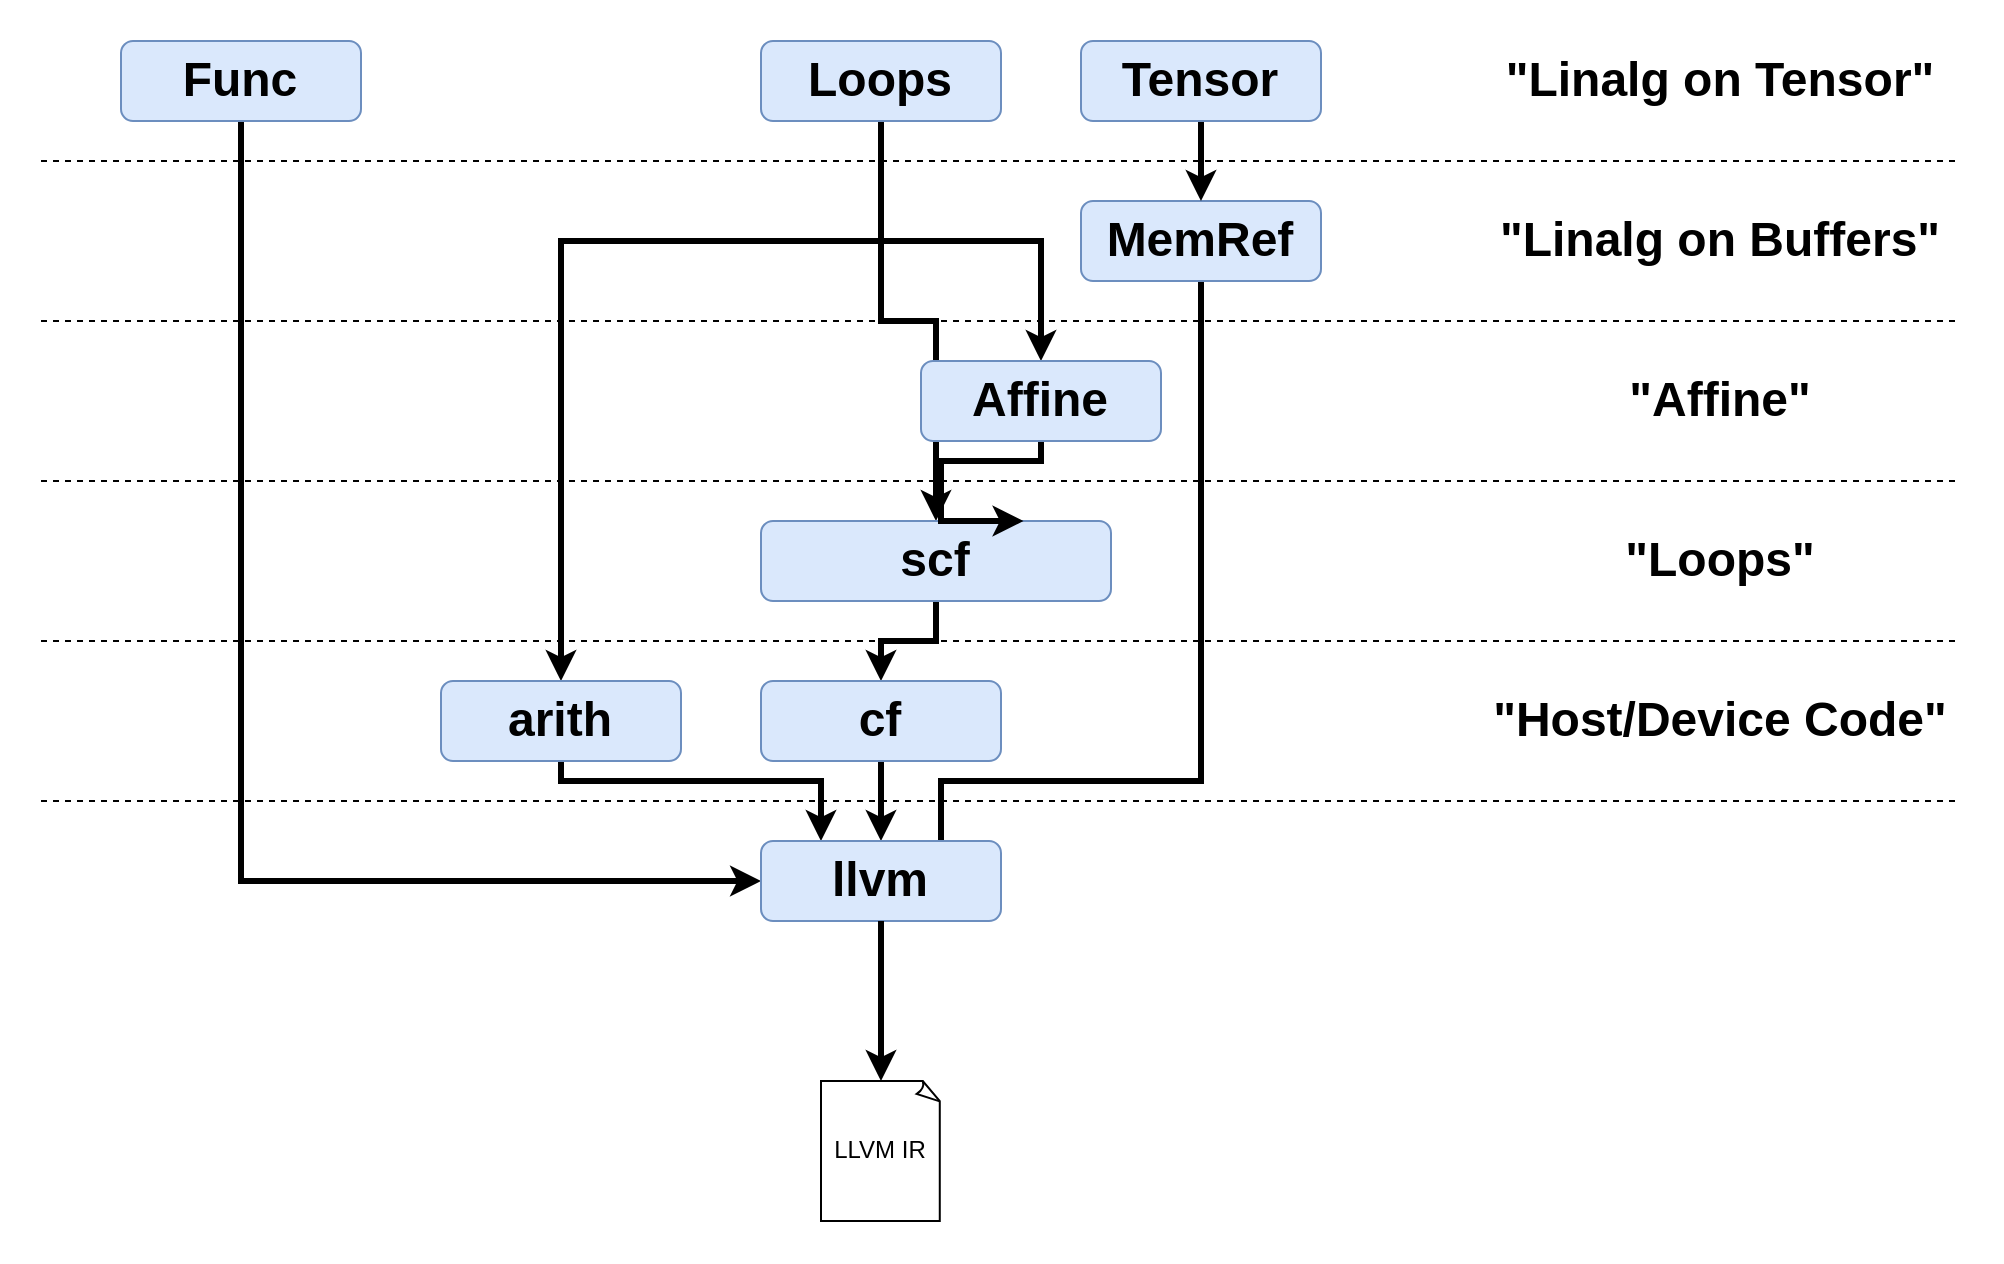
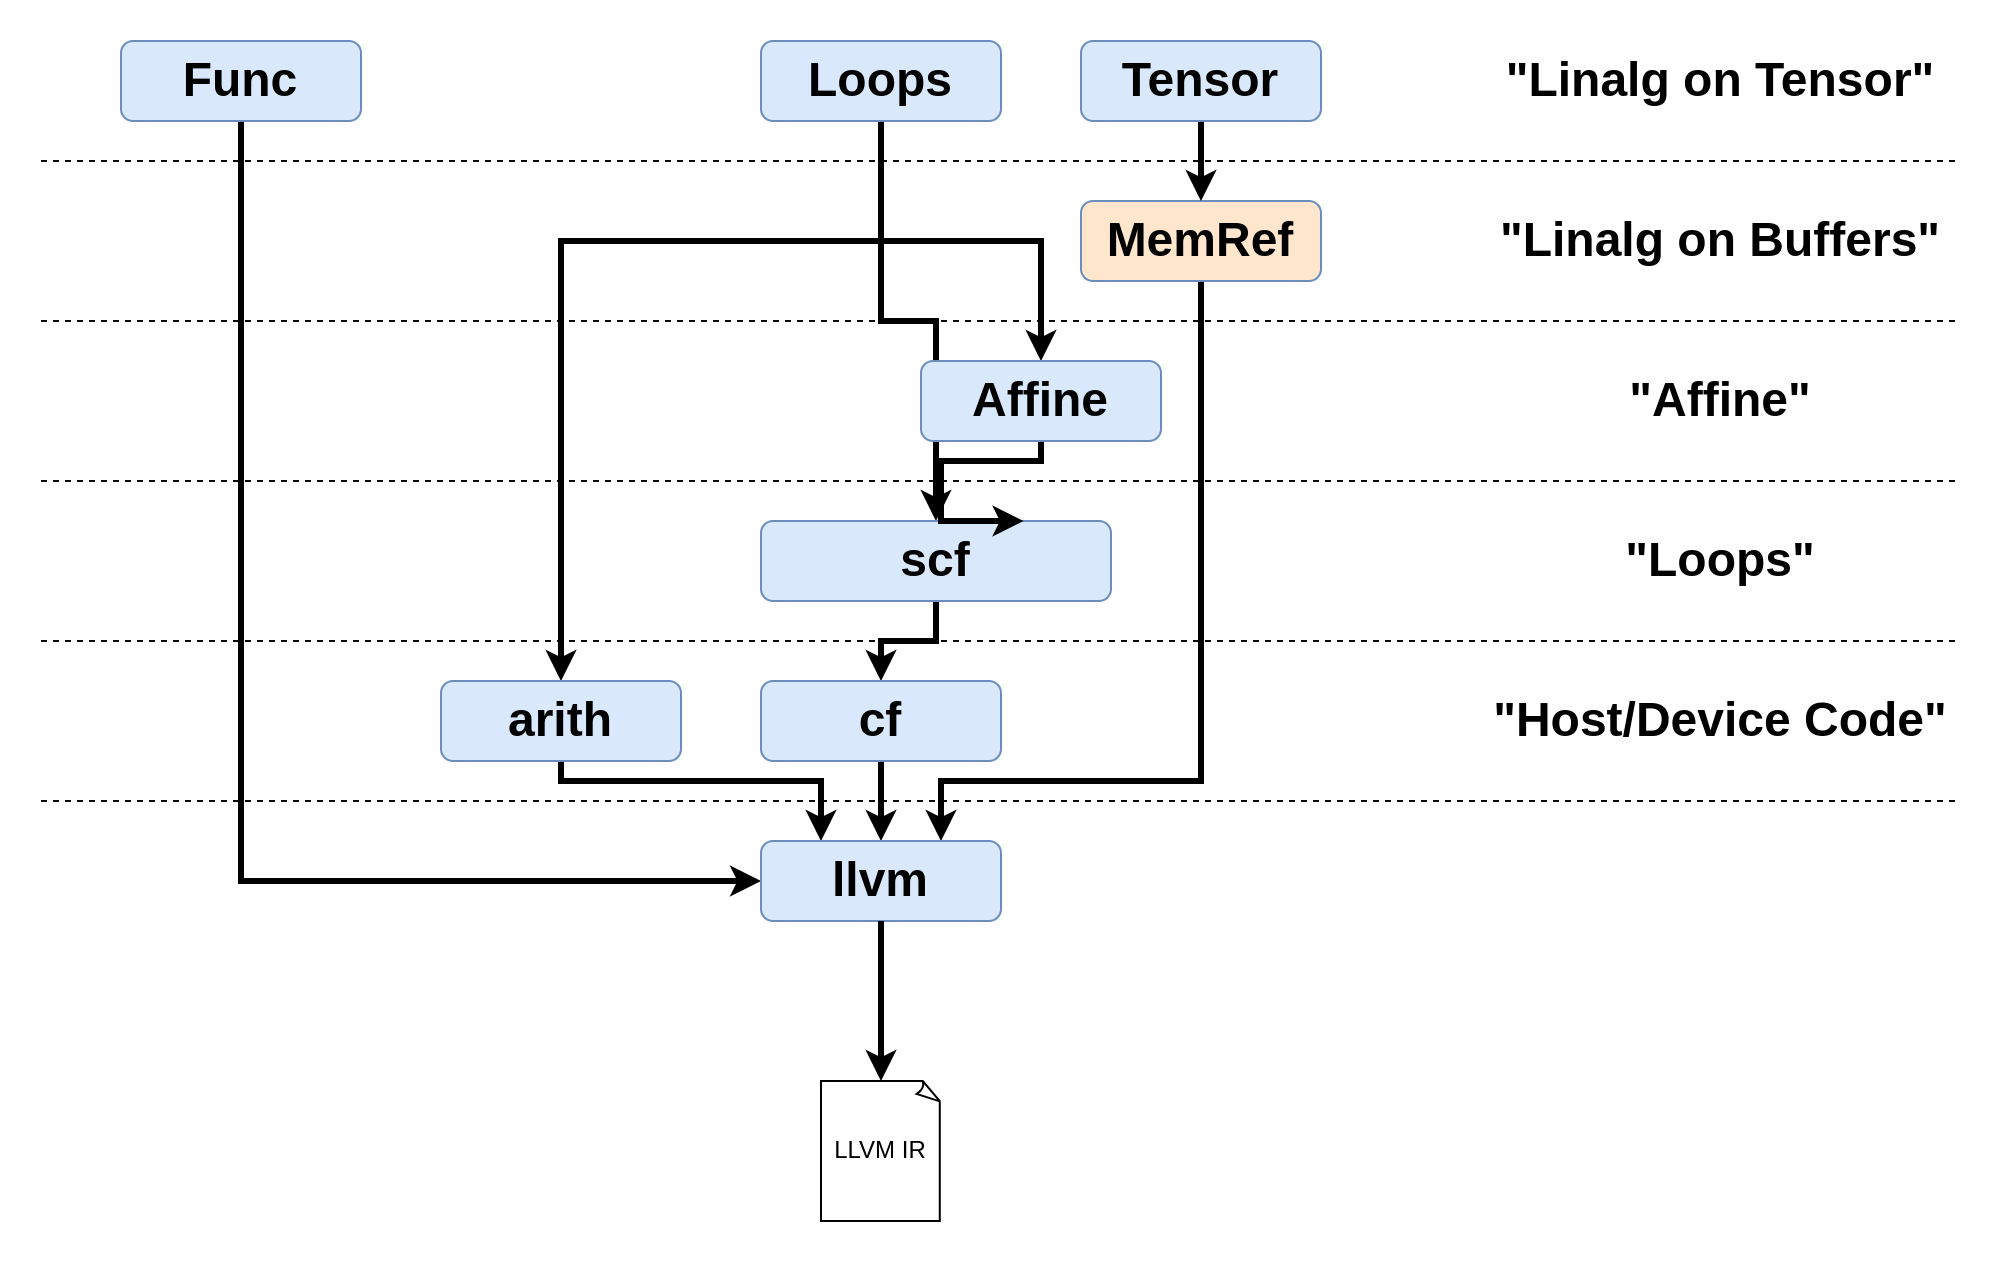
node "MemRef": fillcolor #dae8fc -> #ffe6cc
edge "MemRef" -- "llvm": arrowhead none -> classic
